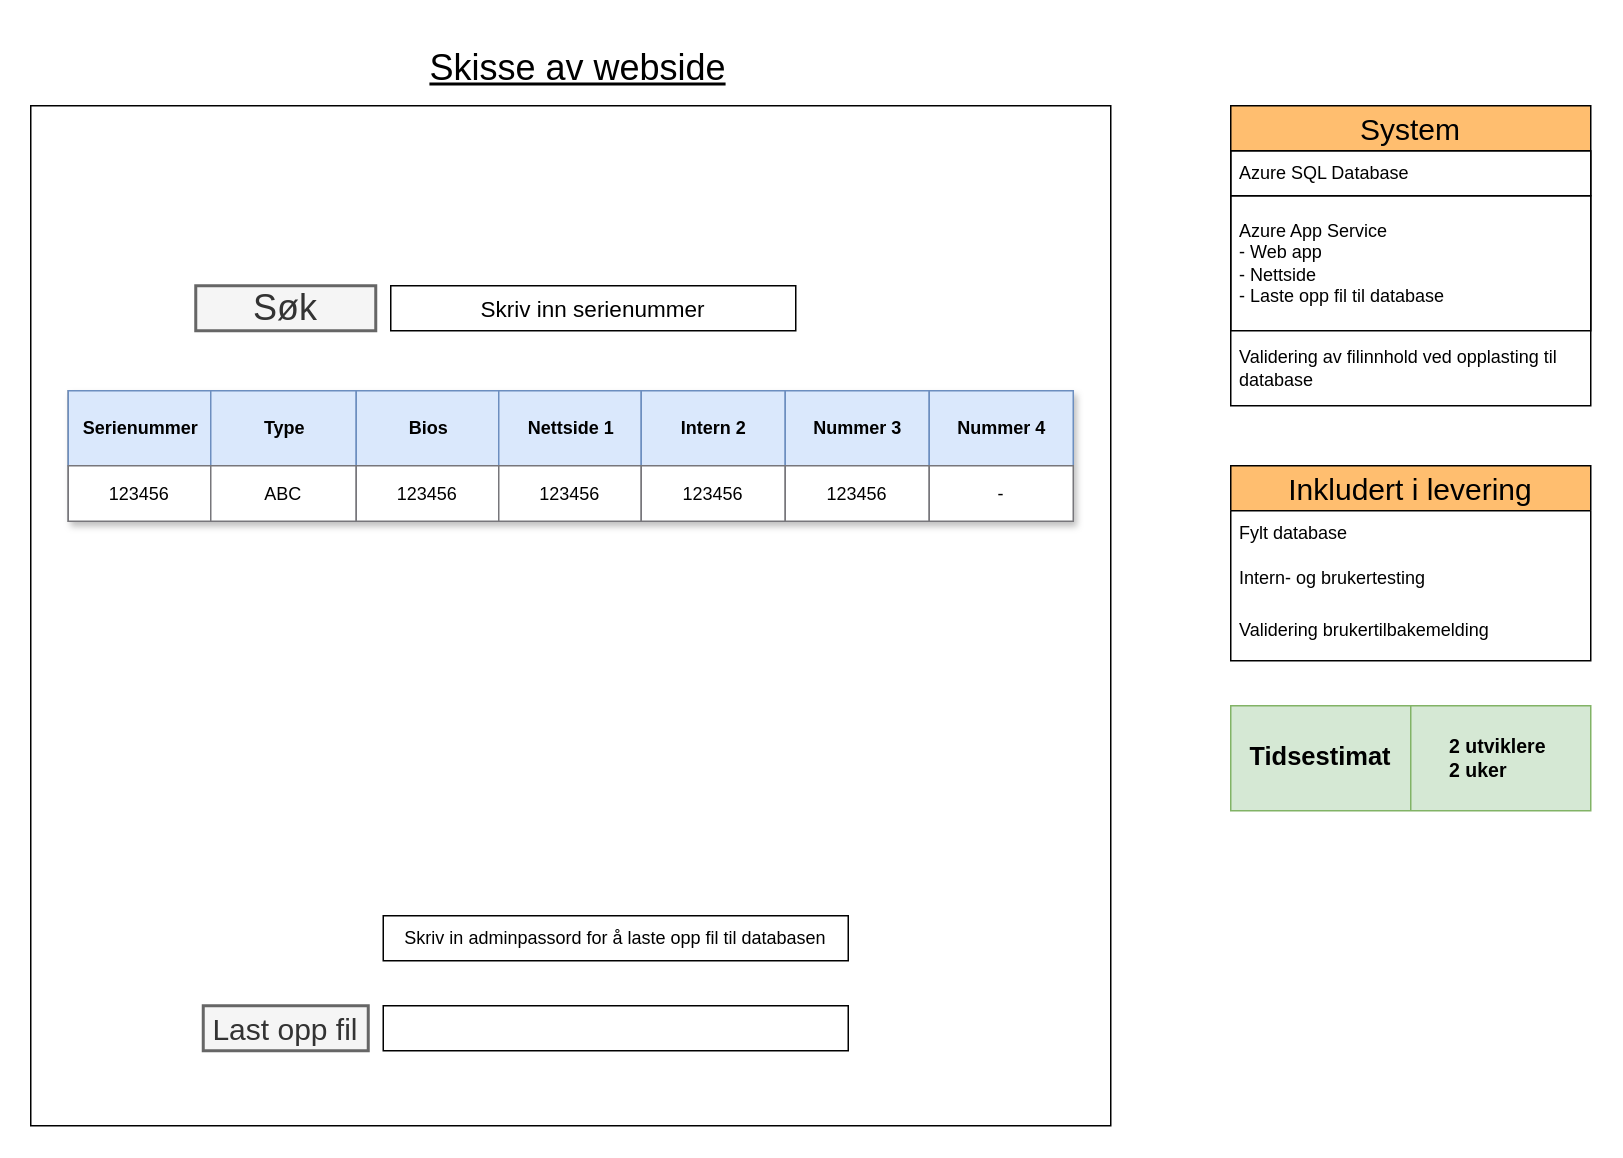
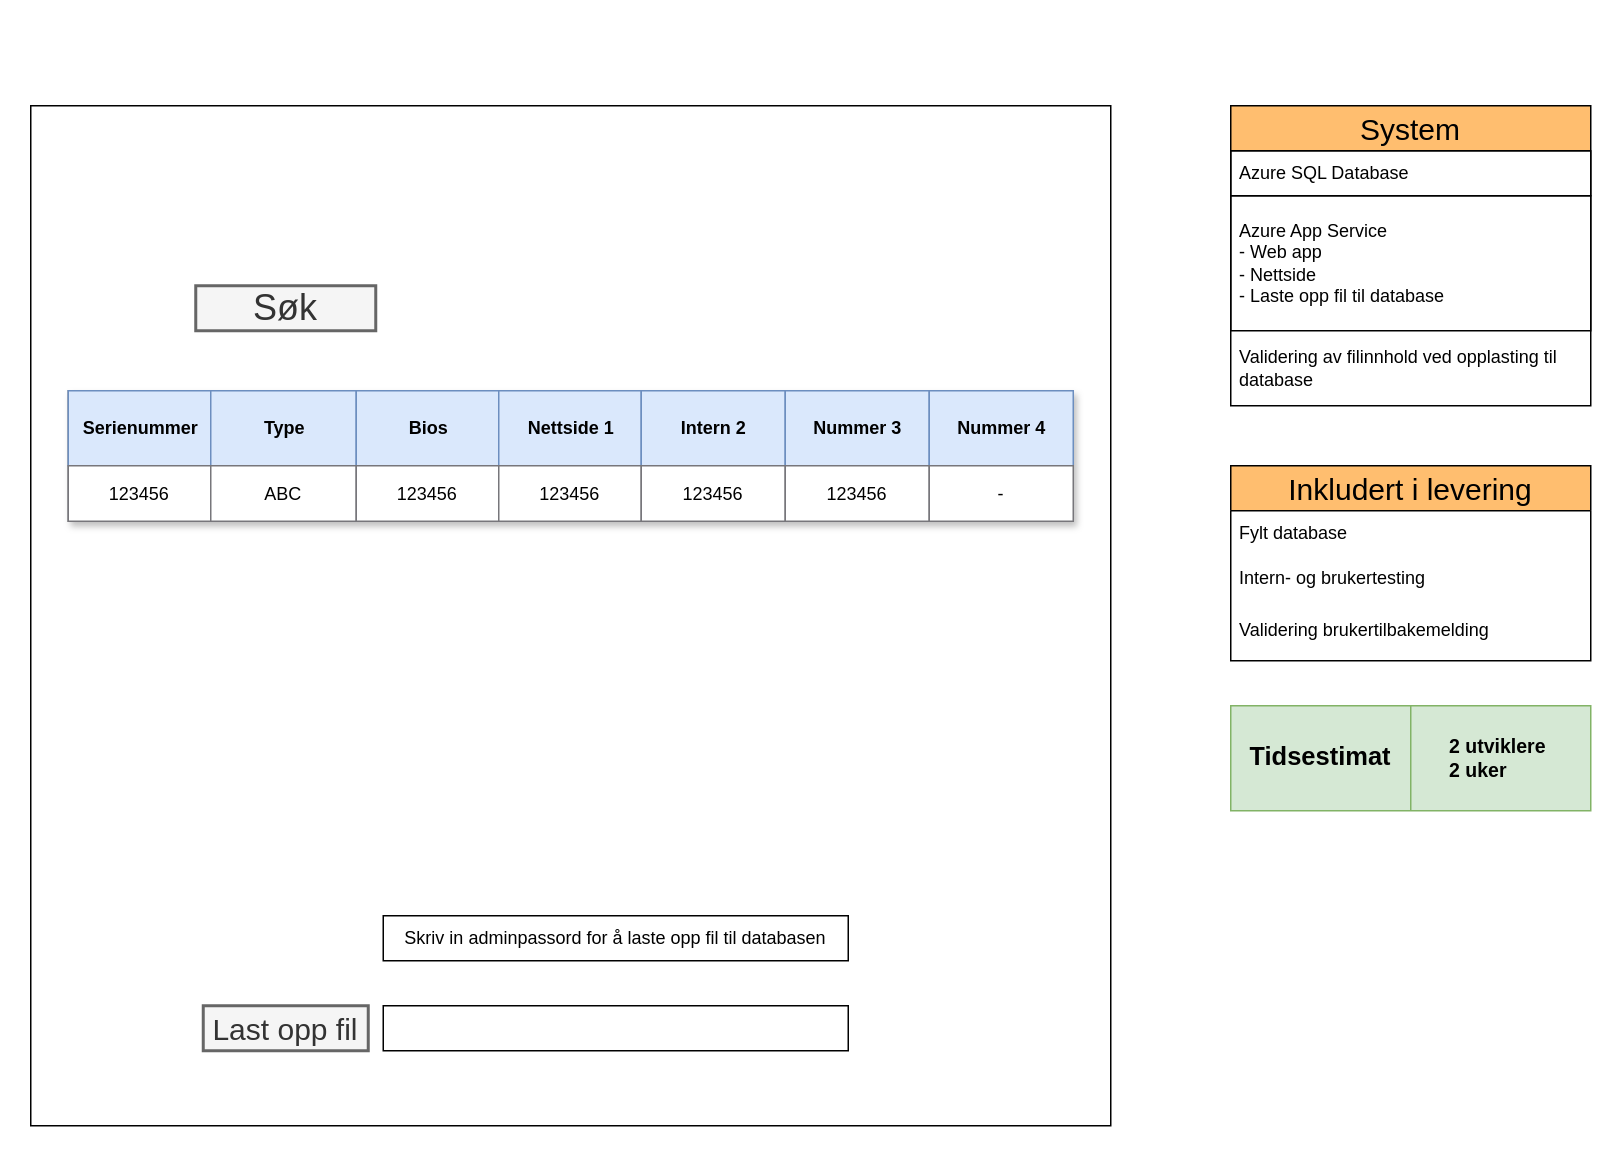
node "Skisse av webside": removed
node "Skriv inn serienummer": removed
